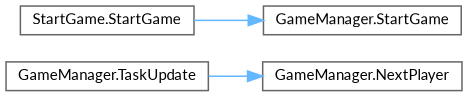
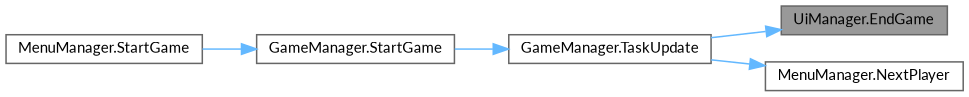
node "StartGame.StartGame": label "StartGame.StartGame" -> "MenuManager.StartGame"
node "UiManager.EndGame": added
edge "GameManager.StartGame" -> "GameManager.TaskUpdate": added
node "GameManager.NextPlayer": label "GameManager.NextPlayer" -> "MenuManager.NextPlayer"
